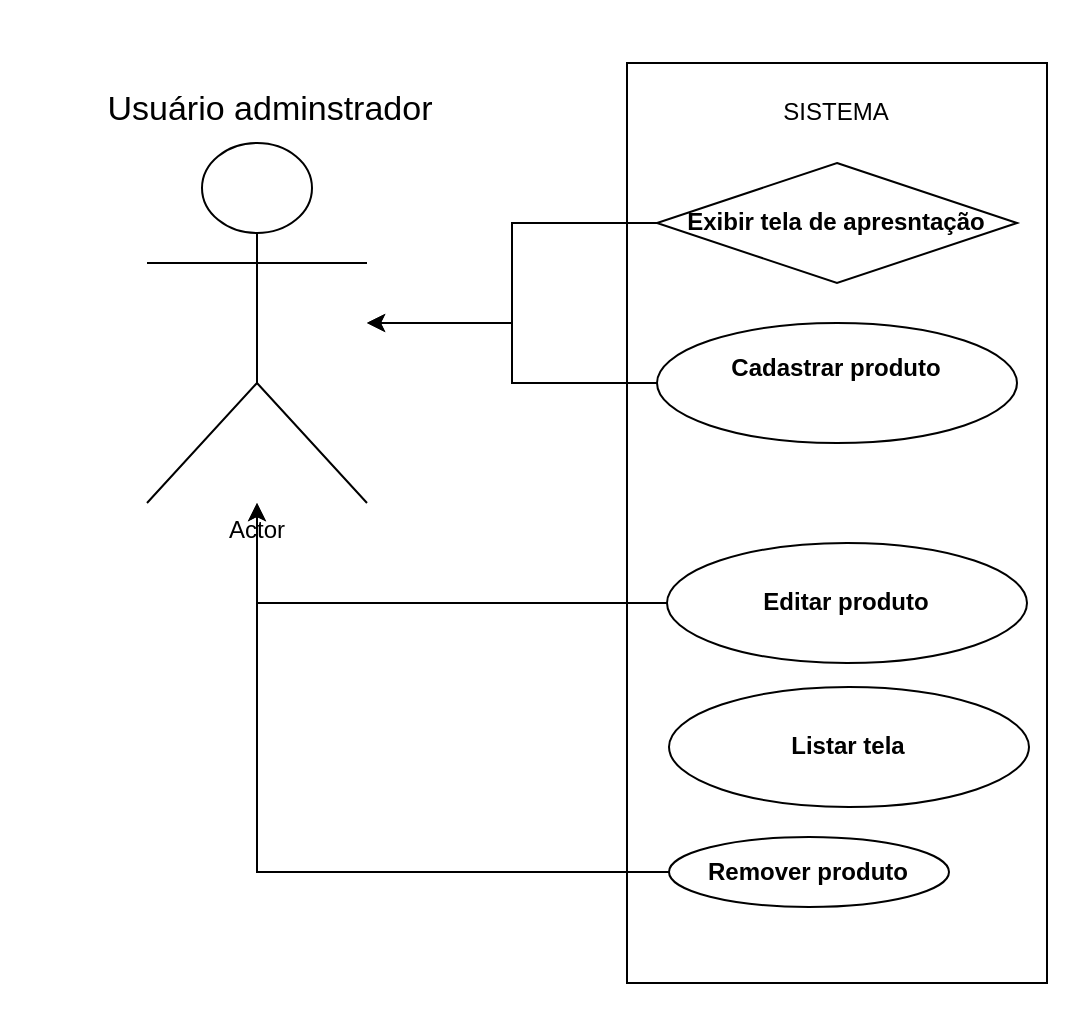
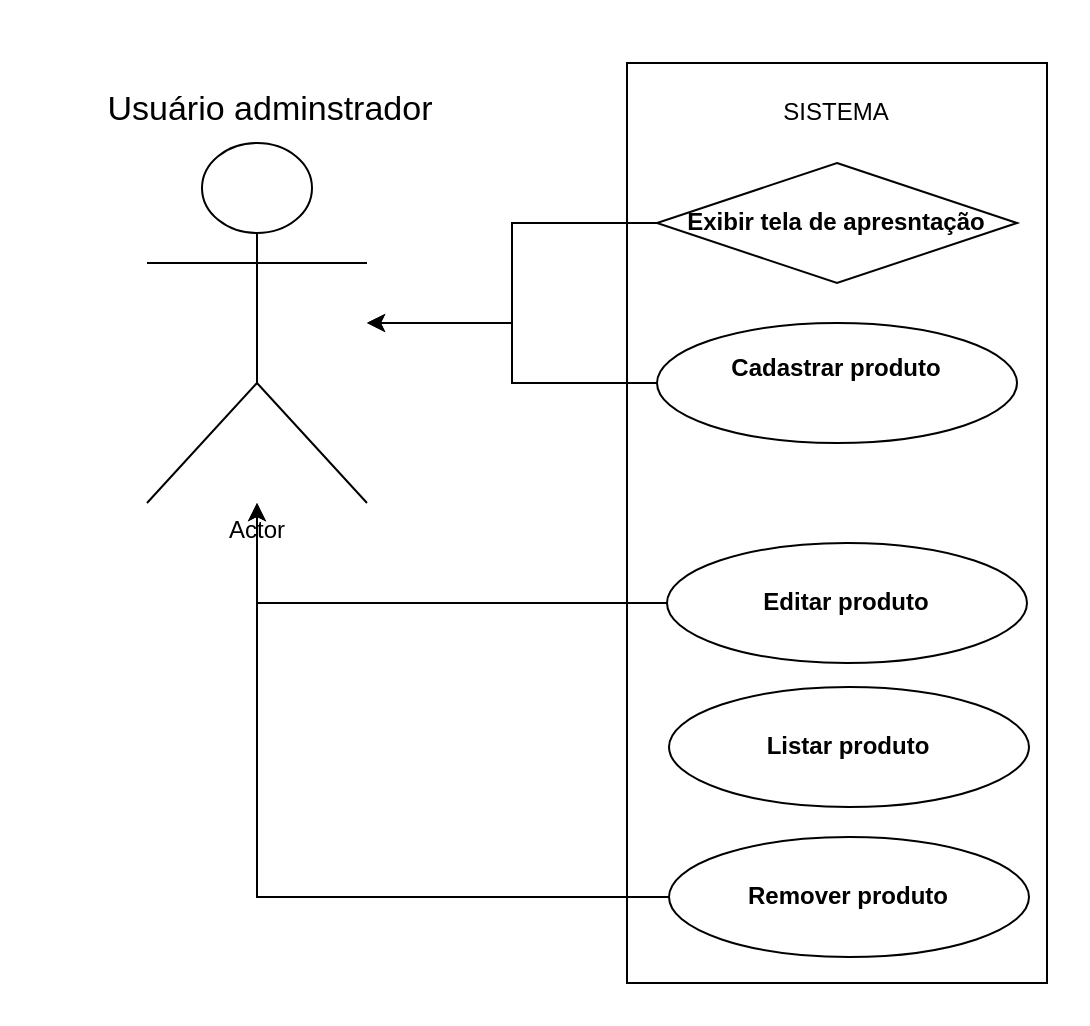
node "Listar tela": label "Listar tela" -> "Listar produto"
node "Remover produto": size 280x70 -> 360x120
